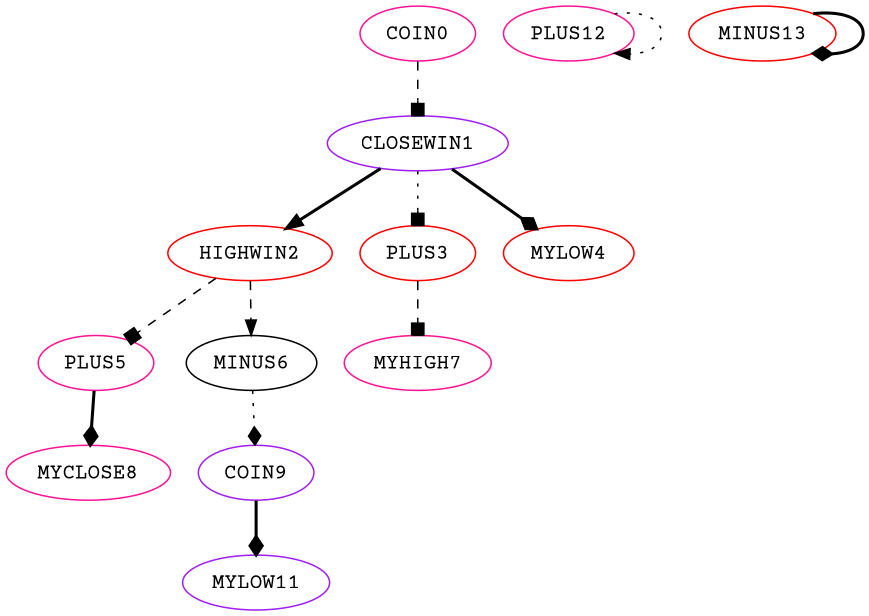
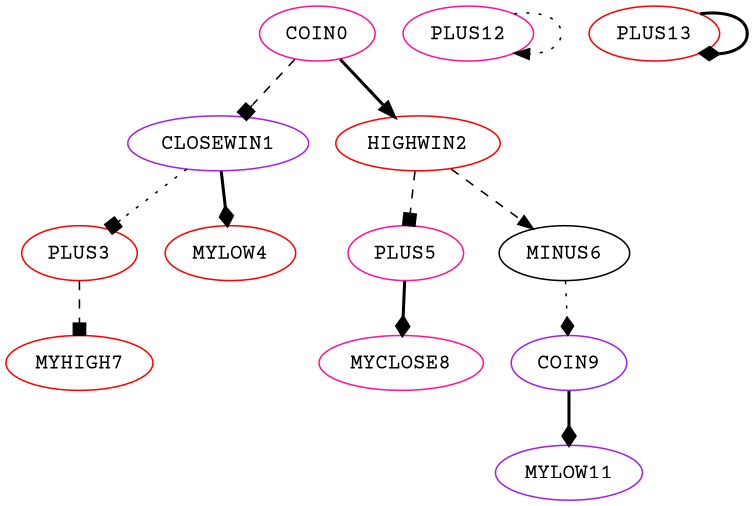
node "MINUS13": label "MINUS13" -> "PLUS13"
edge "CLOSEWIN1" -> "HIGHWIN2": now "COIN0" -> "HIGHWIN2"
node "MYHIGH7": color deeppink -> red
